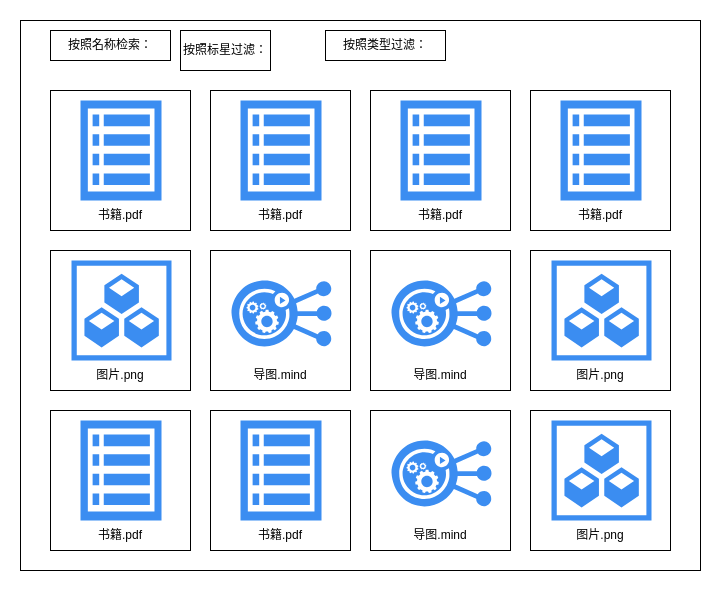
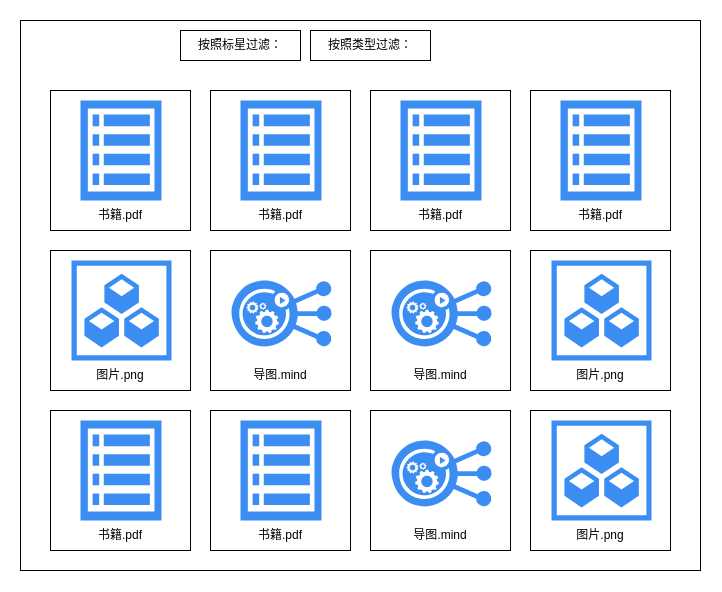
node "按照名称检索：": removed
node "按照类型过滤：": moved (386, 46) -> (371, 46)
node "按照标星过滤：": size 90x40 -> 120x30
